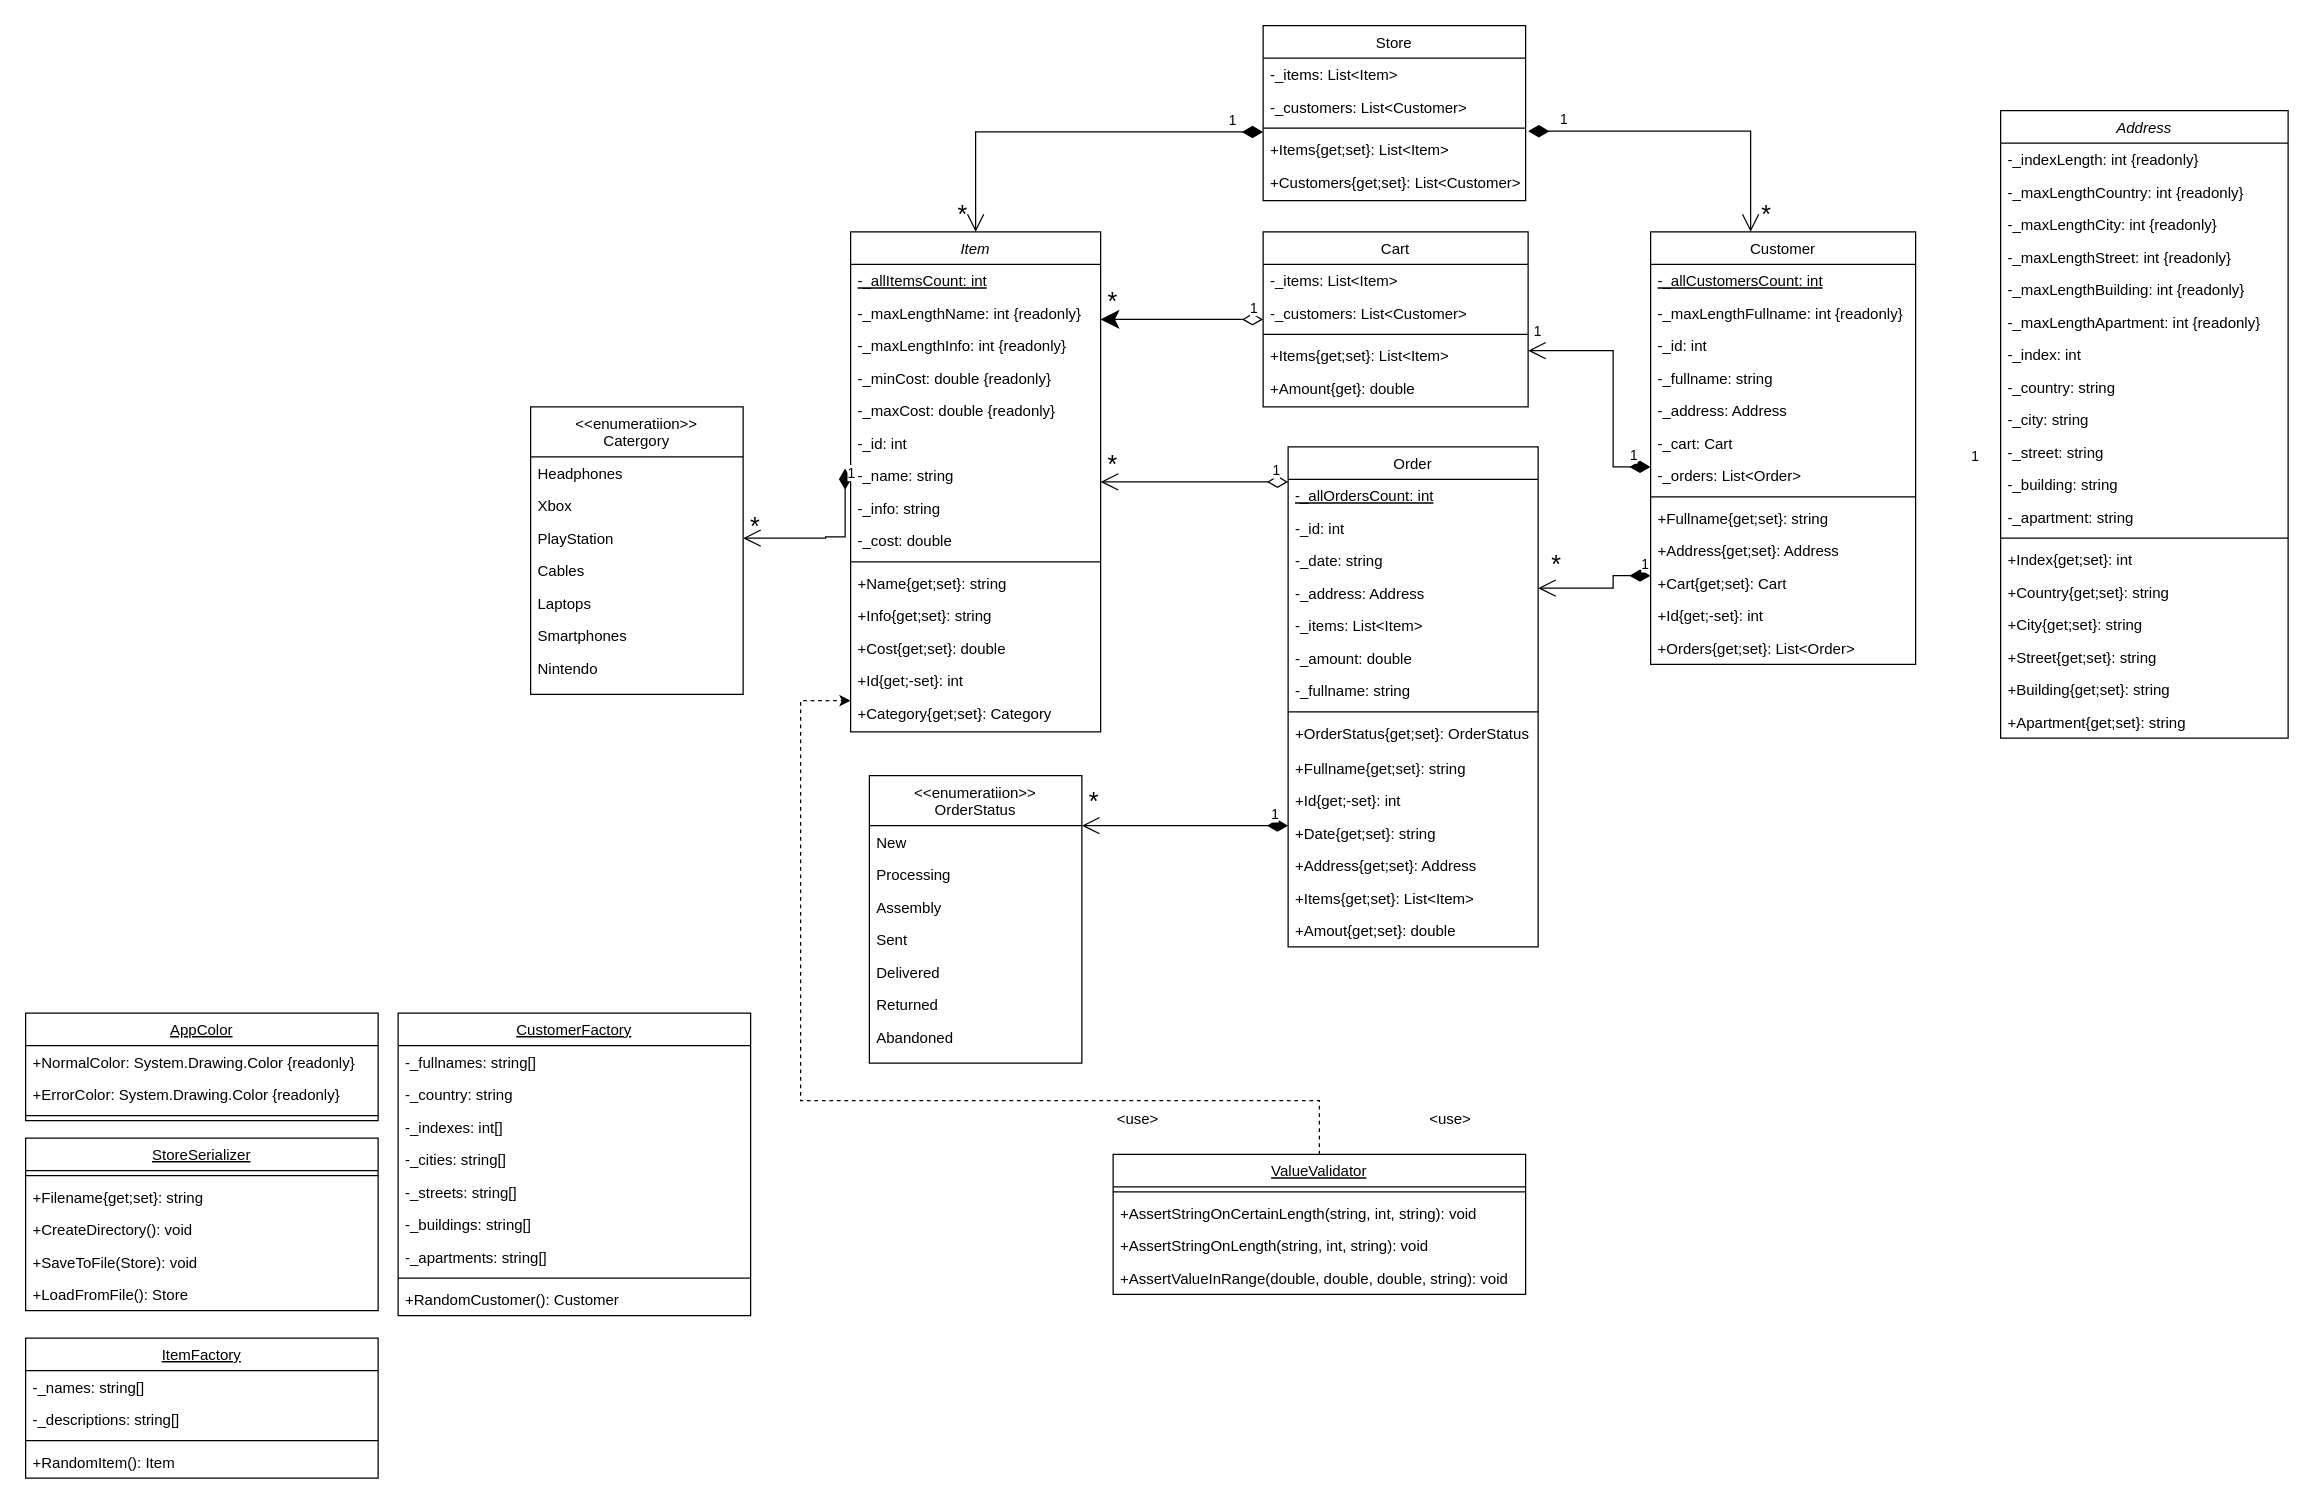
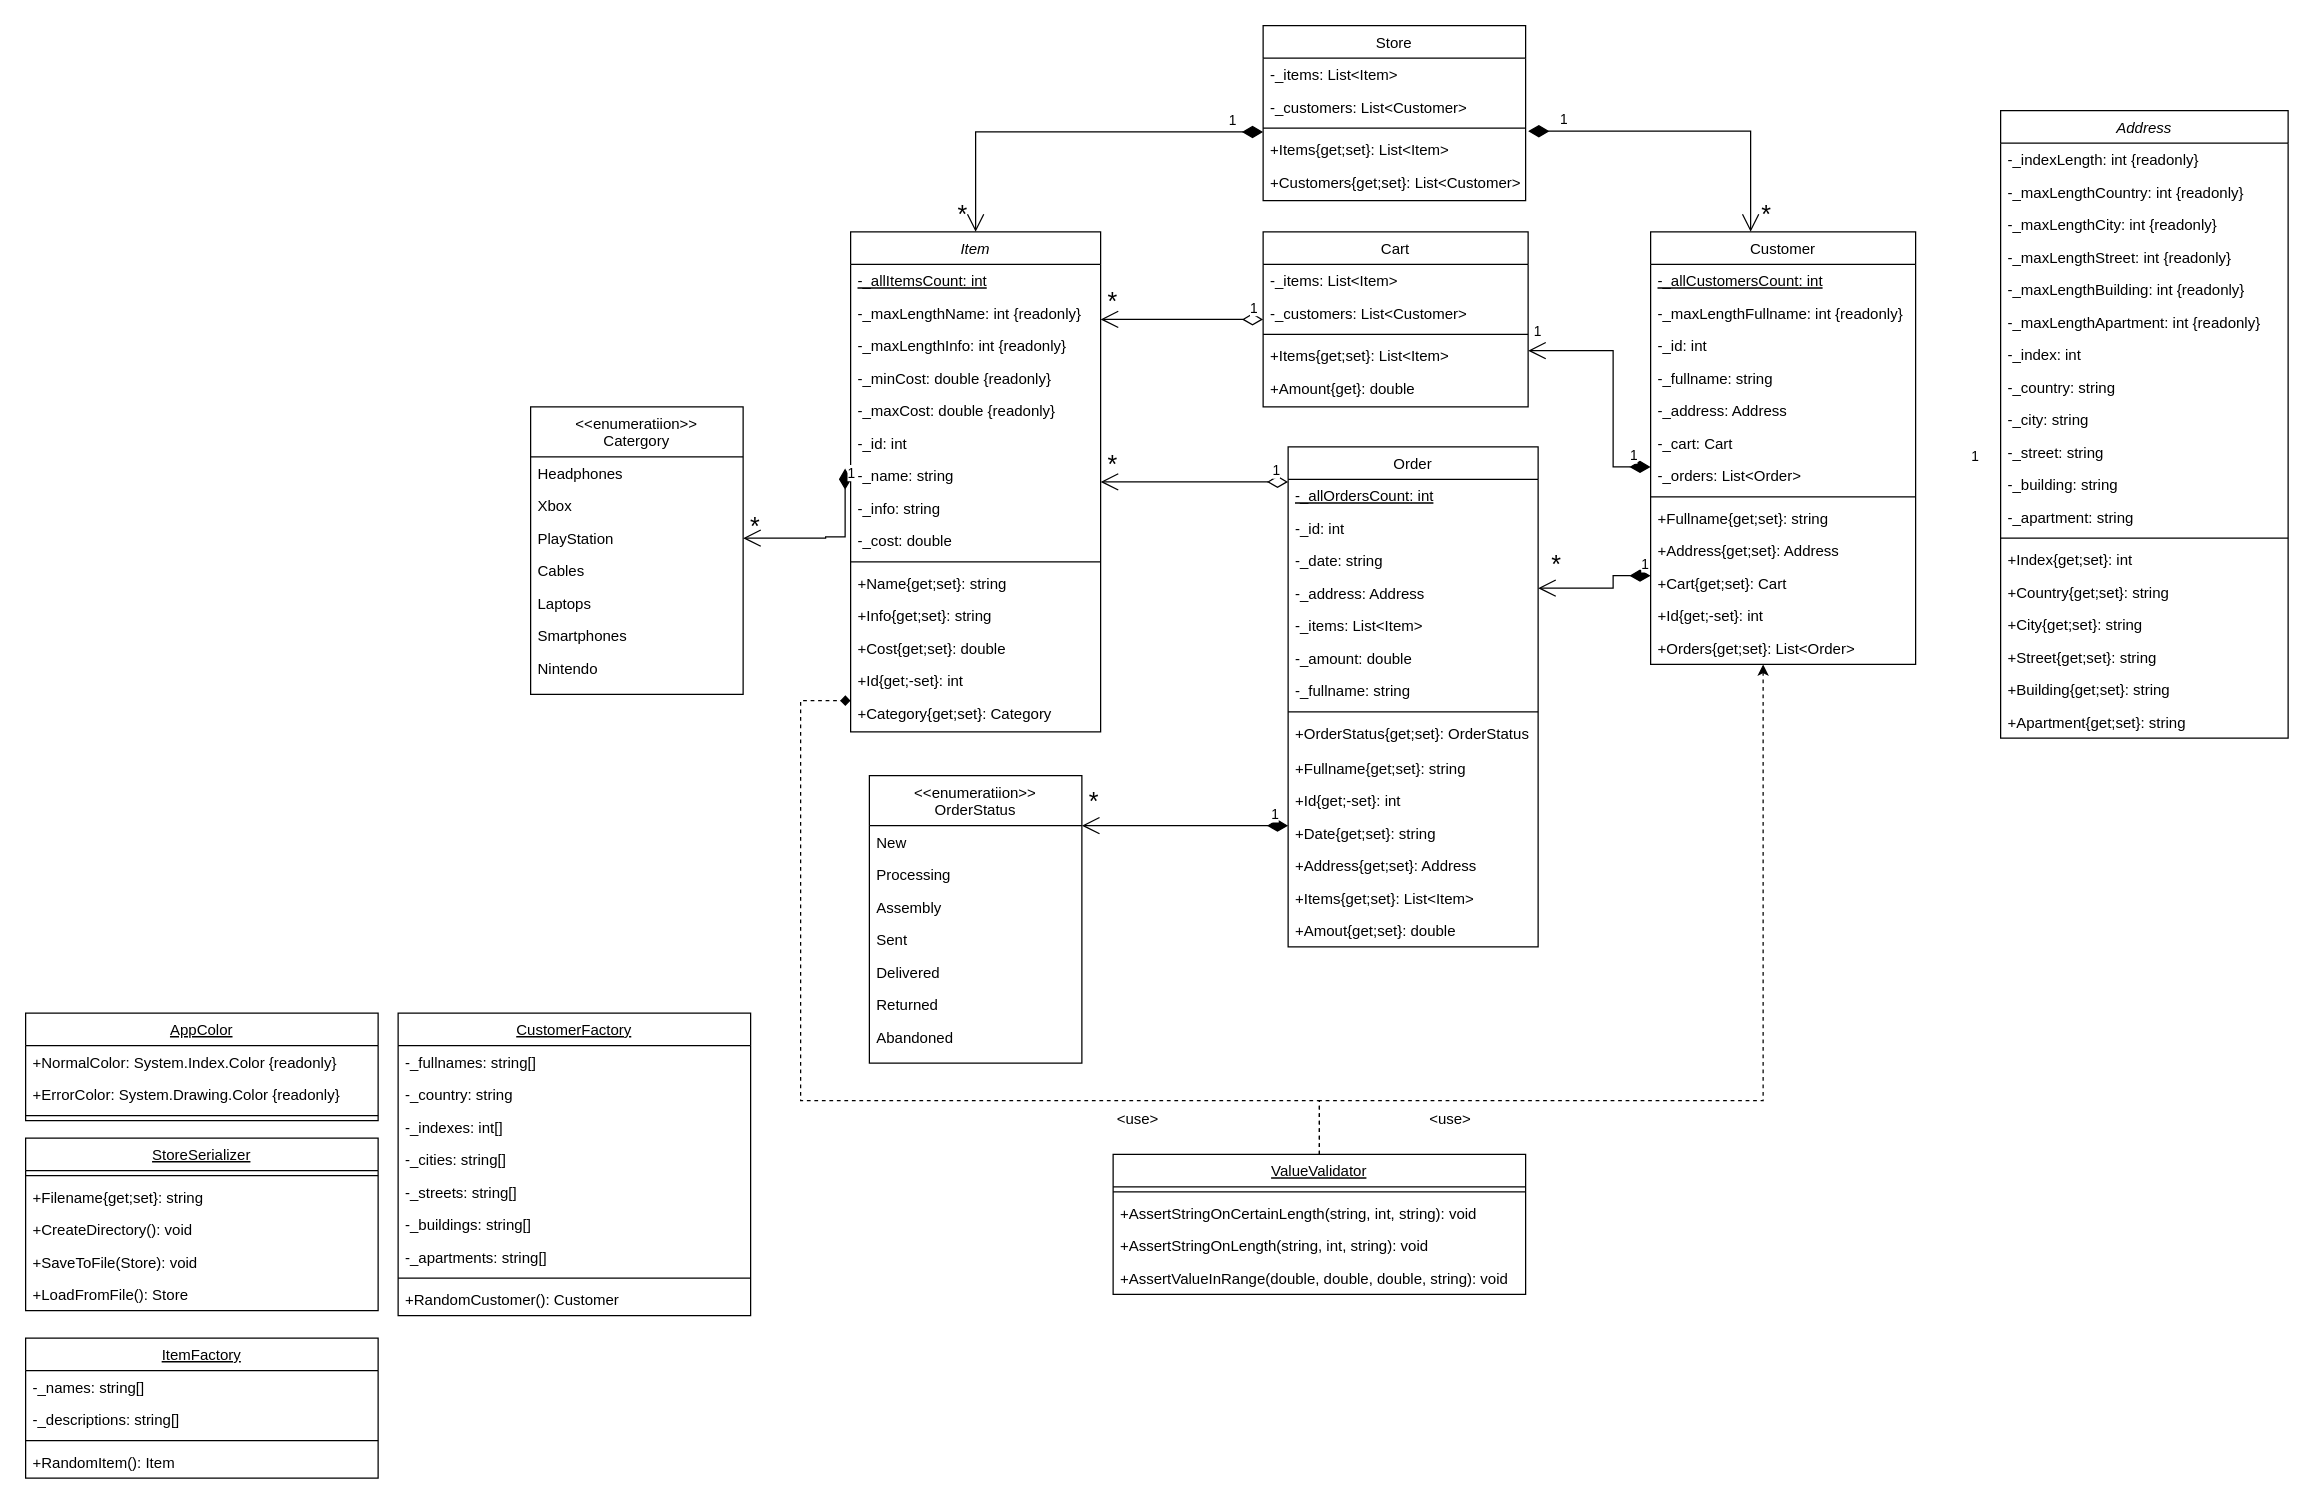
edge "Cart" -- "Item": arrowhead classic -> open
edge "ValueValidator" -> "Item": arrowhead classic -> diamond
node "+NormalColor: System.Drawing.Color {readonly}": label "+NormalColor: System.Drawing.Color {readonly}" -> "+NormalColor: System.Index.Color {readonly}"
edge "ValueValidator" -> "Customer": added
